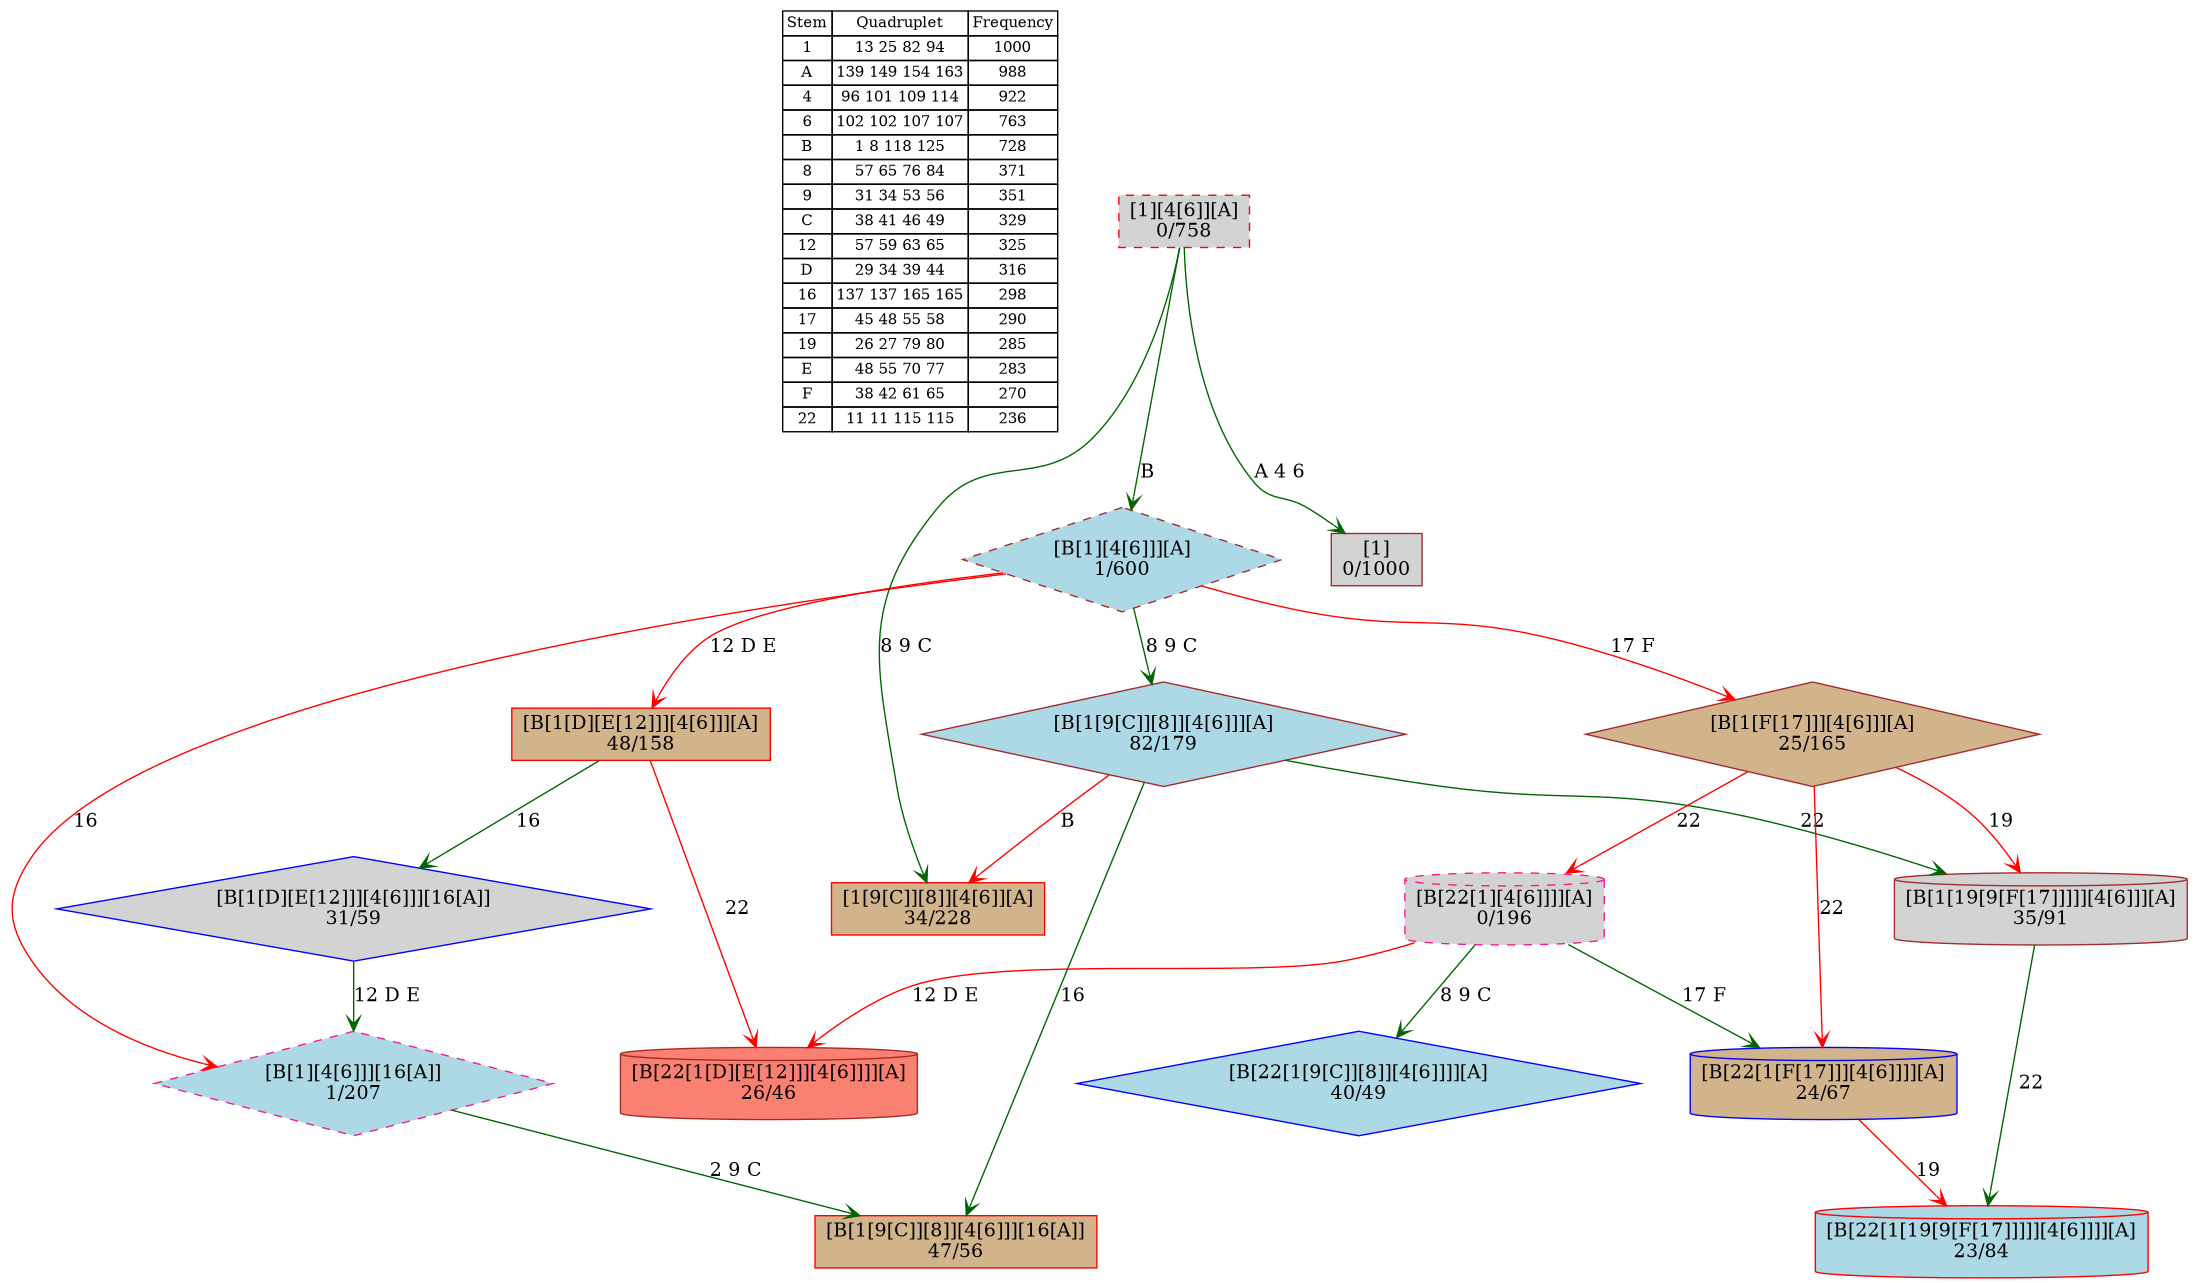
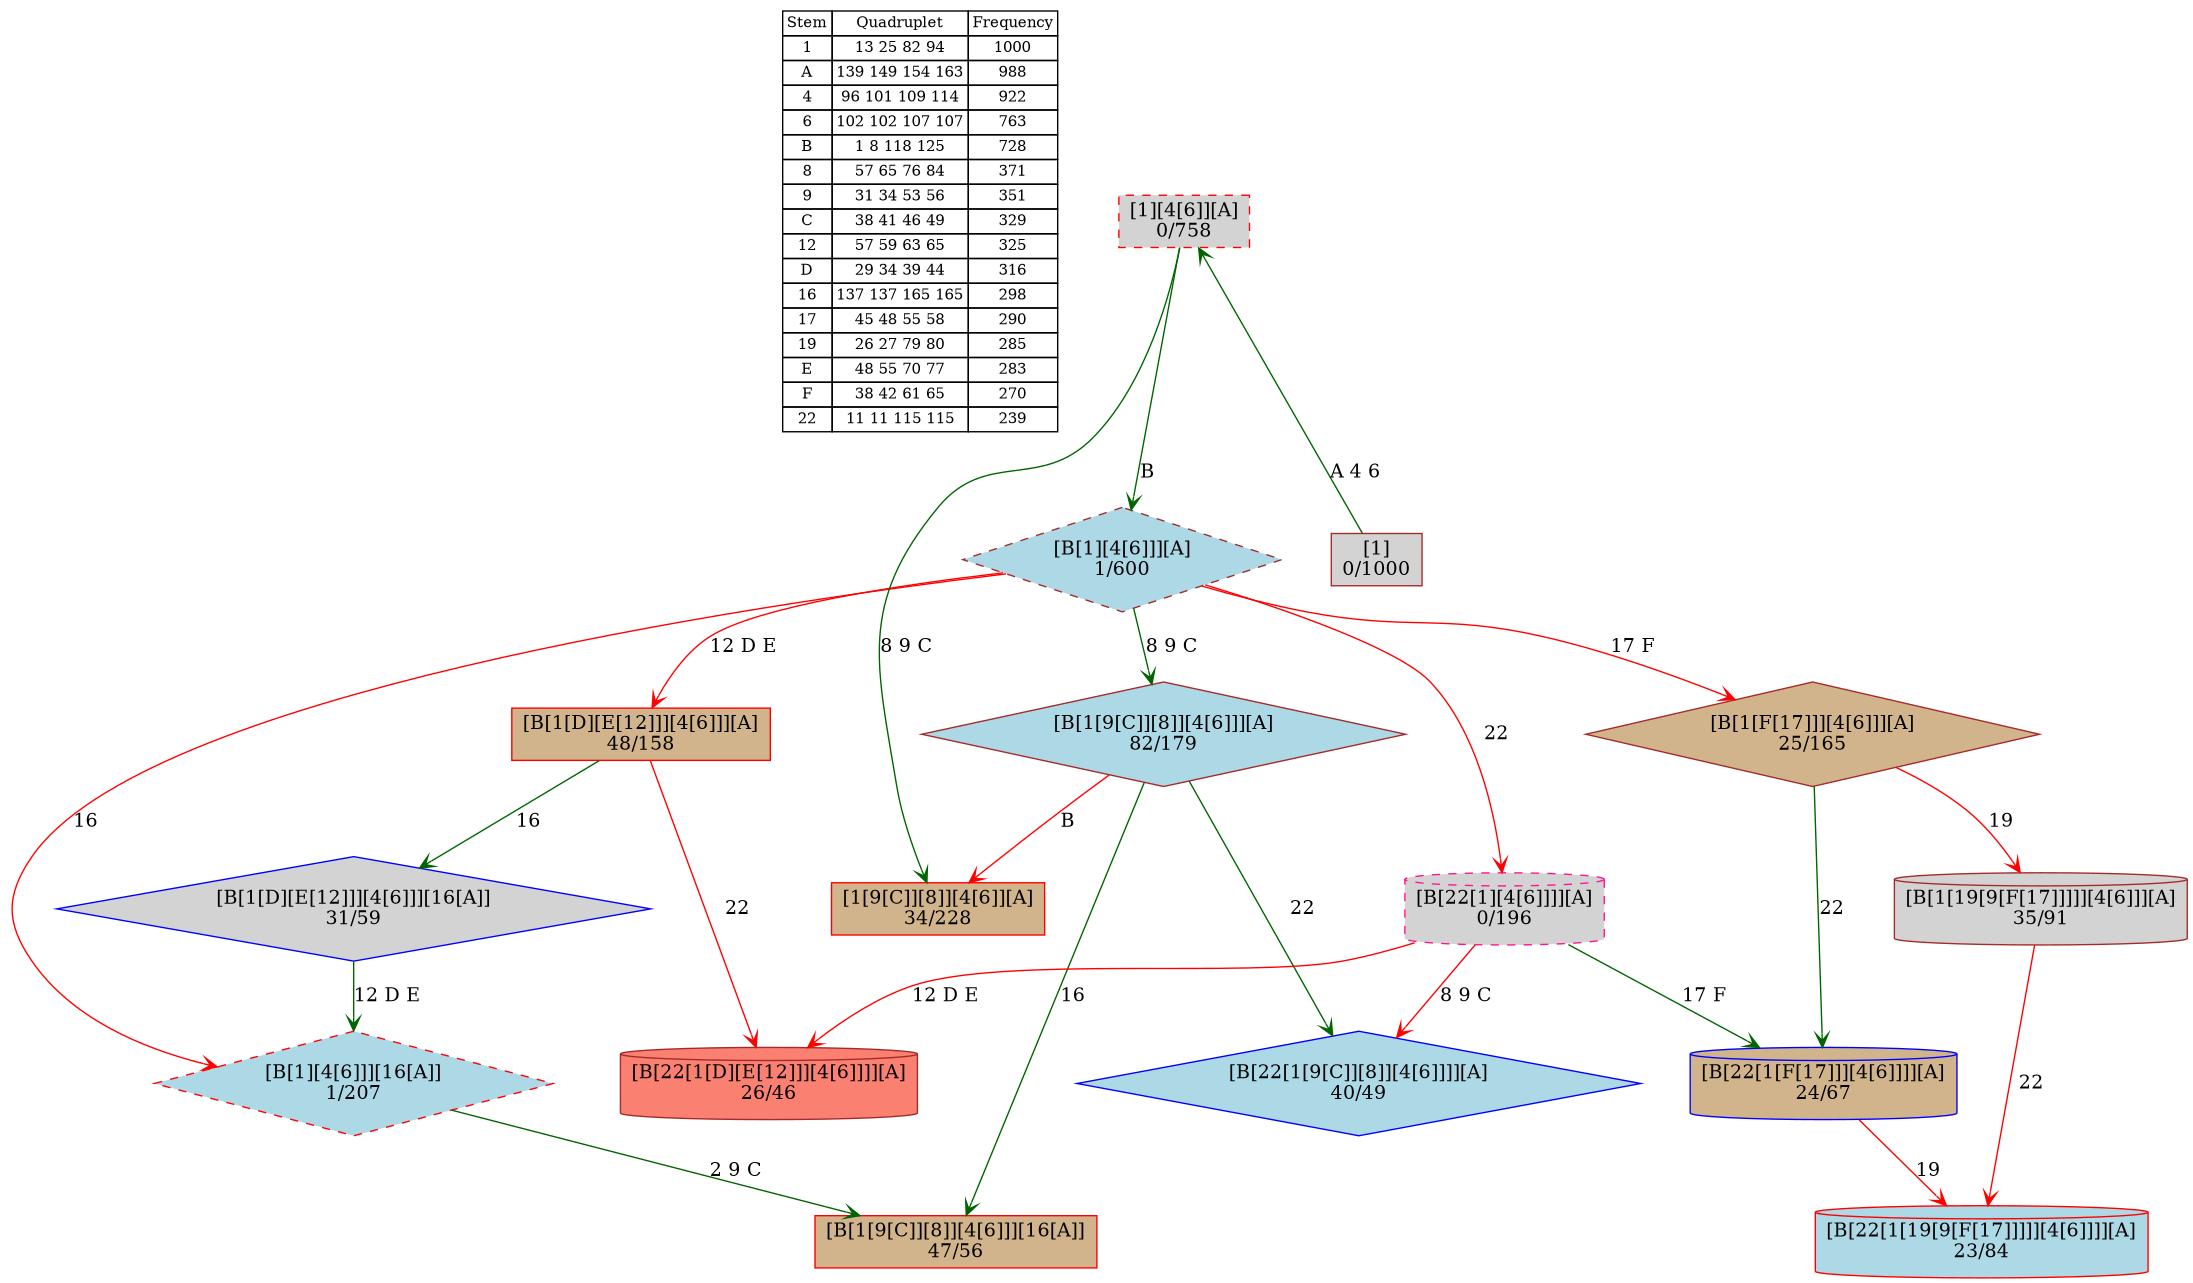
edge "[1][4[6]][A] 0/758" -> "[1] 0/1000": reversed
node "Stem": text "236" -> "239"
edge "[B[1[9[C]][8]][4[6]]][A] 82/179" -> "[B[1[19[9[F[17]]]]][4[6]]][A] 35/91": now "[B[1[9[C]][8]][4[6]]][A] 82/179" -> "[B[22[1[9[C]][8]][4[6]]]][A] 40/49"
edge "[B[1[F[17]]][4[6]]][A] 25/165" -> "[B[22[1][4[6]]]][A] 0/196": now "[B[1][4[6]]][A] 1/600" -> "[B[22[1][4[6]]]][A] 0/196"
edge "[B[1[F[17]]][4[6]]][A] 25/165" -> "[B[22[1[F[17]]][4[6]]]][A] 24/67": color red -> darkgreen
edge "[B[22[1][4[6]]]][A] 0/196" -> "[B[22[1[9[C]][8]][4[6]]]][A] 40/49": color darkgreen -> red
edge "[B[1[19[9[F[17]]]]][4[6]]][A] 35/91" -> "[B[22[1[19[9[F[17]]]]][4[6]]]][A] 23/84": color darkgreen -> red
node "[B[1][4[6]]][16[A]] 1/207": color deeppink -> red
